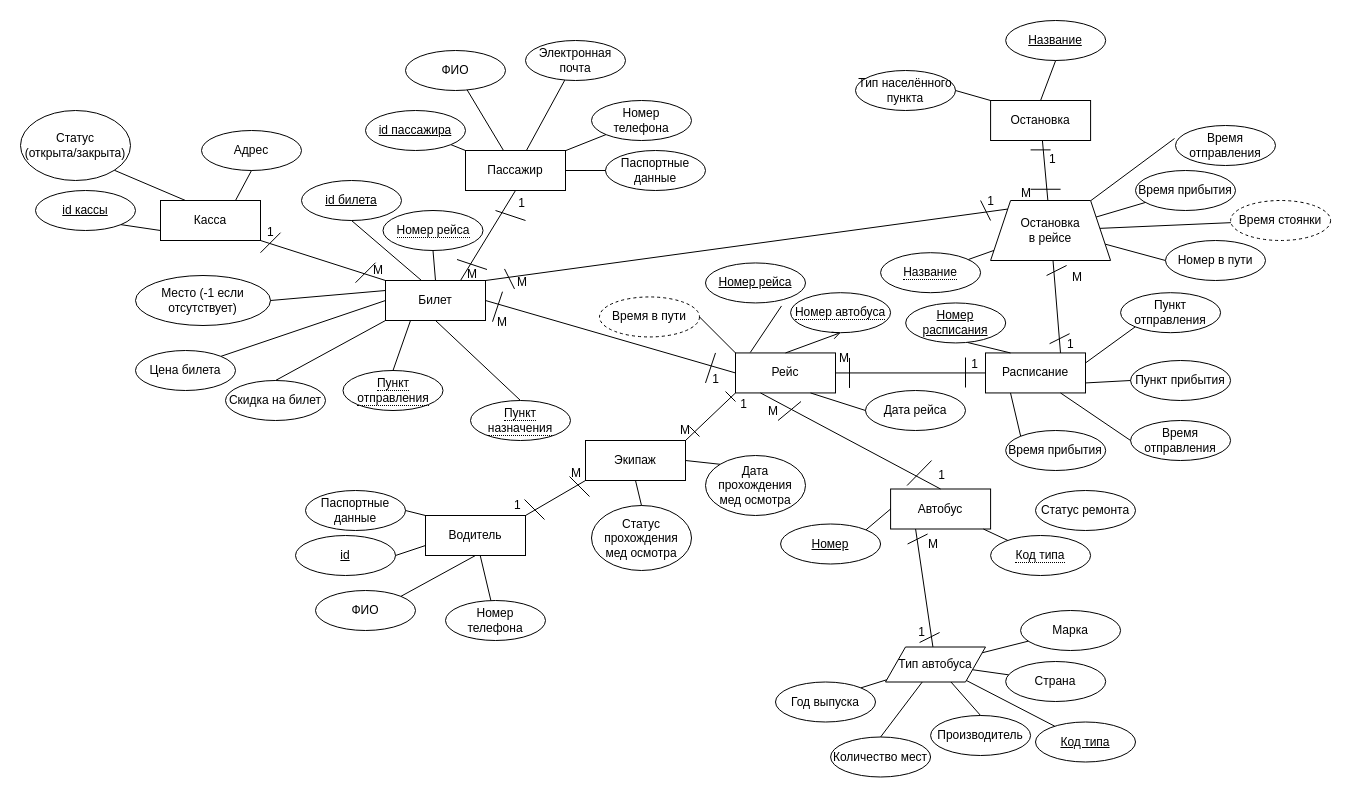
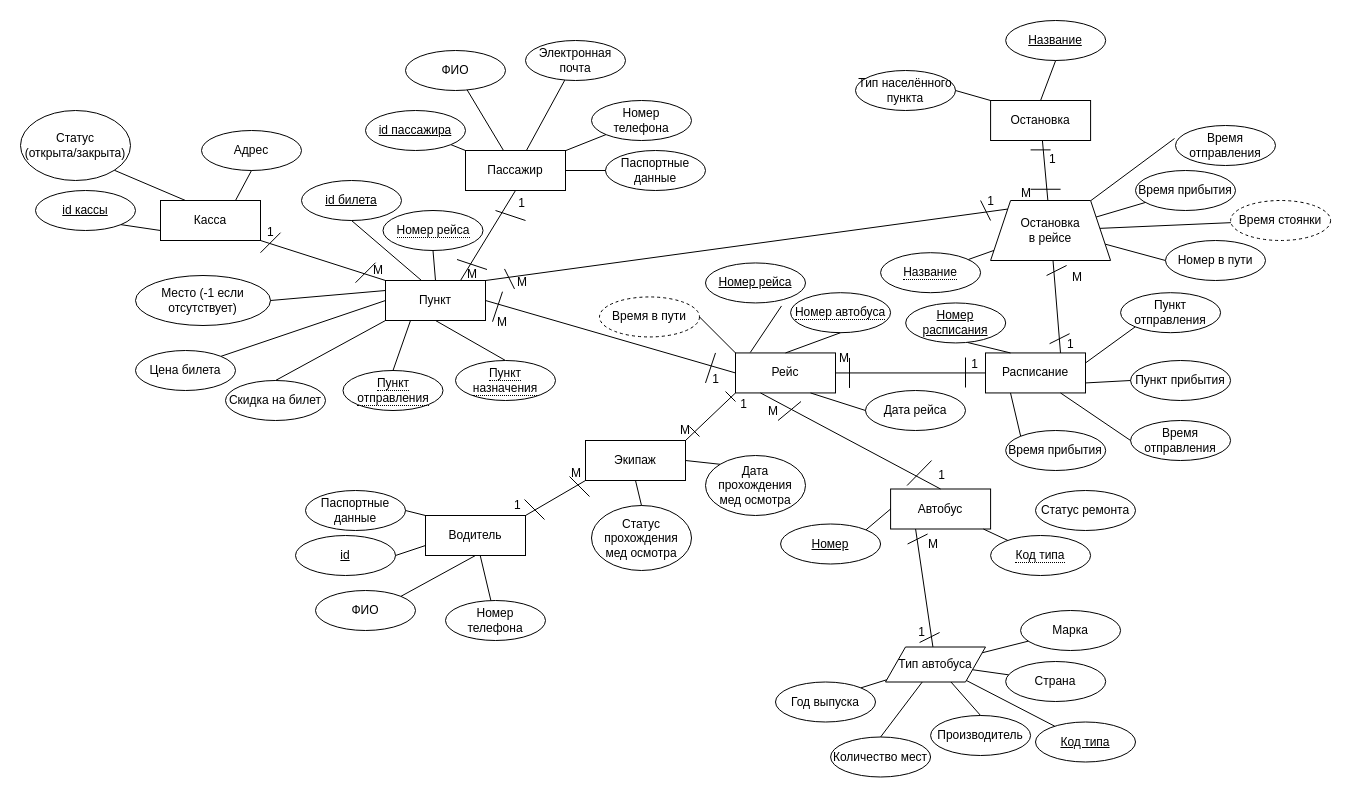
node "Билет": label "Билет" -> "Пункт"
edge "Рейс" -> "Номер автобуса": arrowhead open -> none
node "Пункт назначения": moved (521, 421) -> (506, 381)
